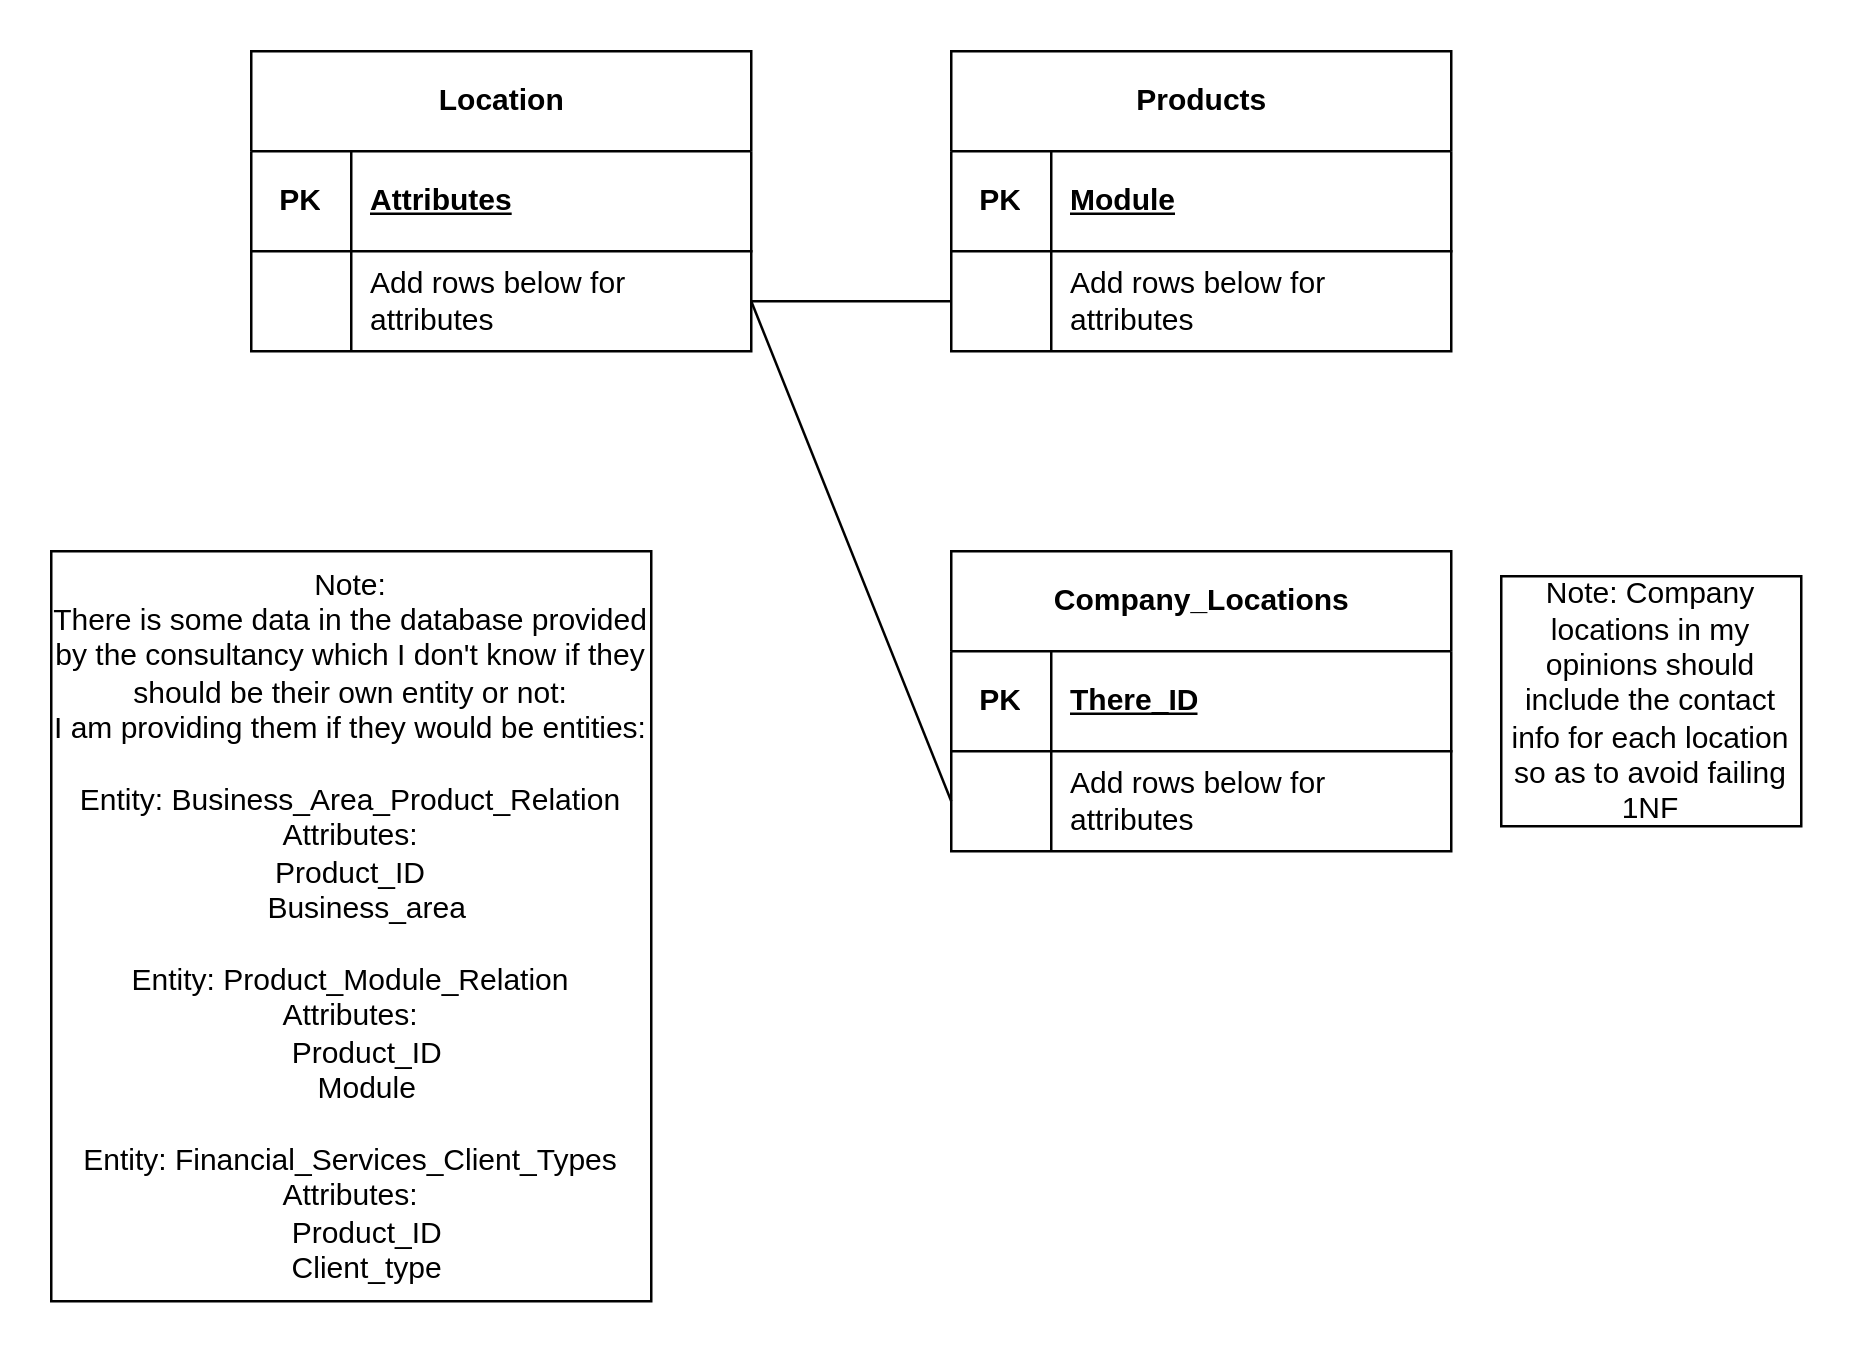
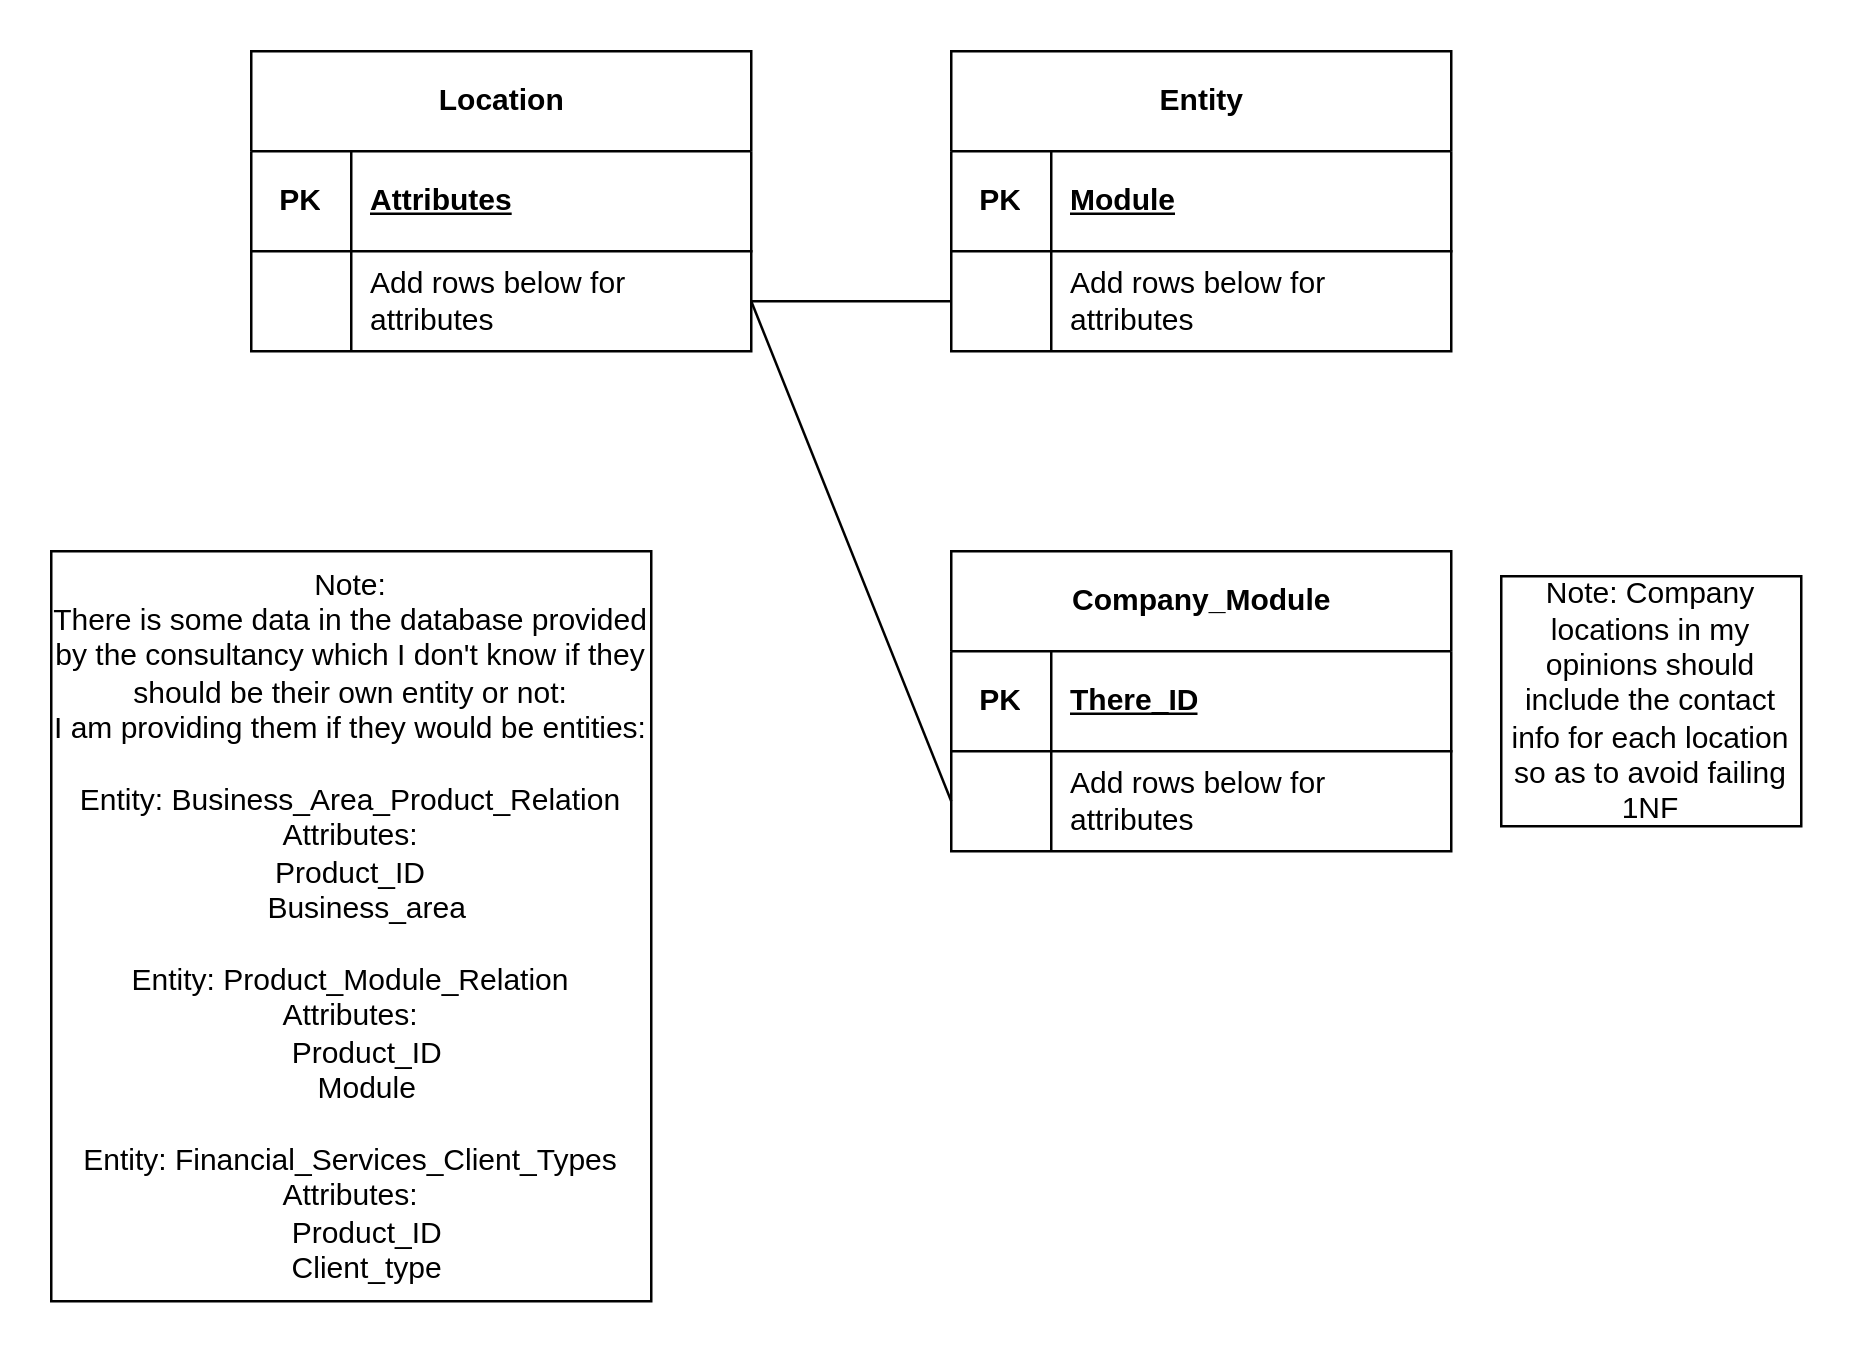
node "Products": label "Products" -> "Entity"
node "Company_Locations": label "Company_Locations" -> "Company_Module"
